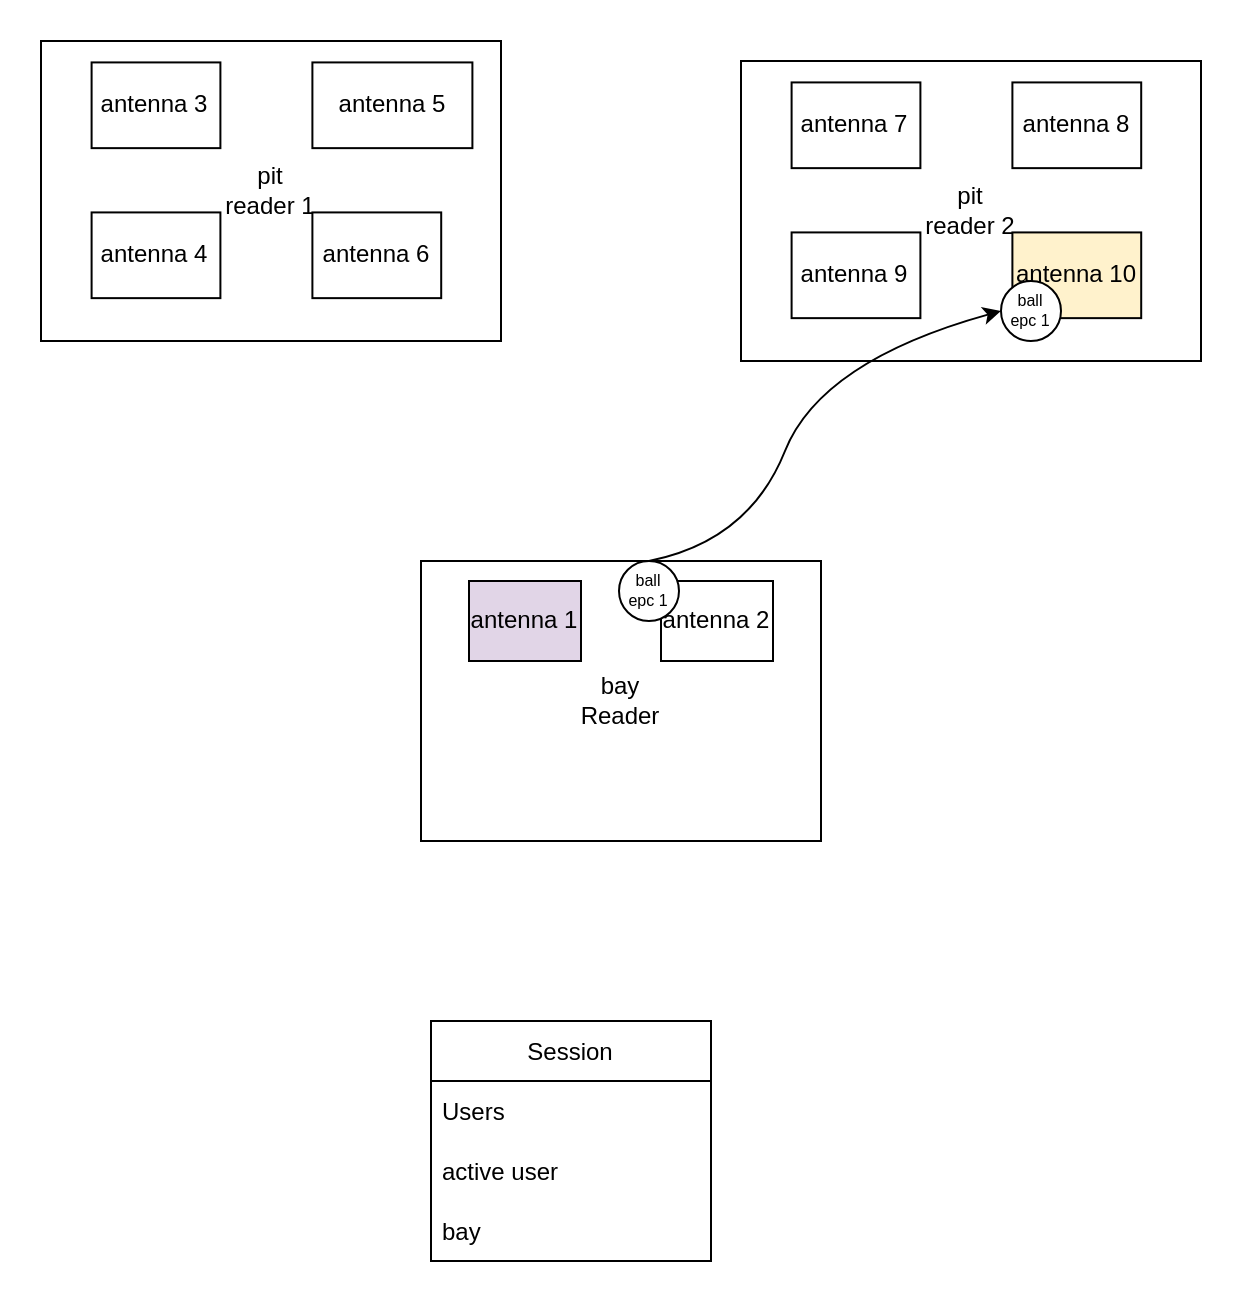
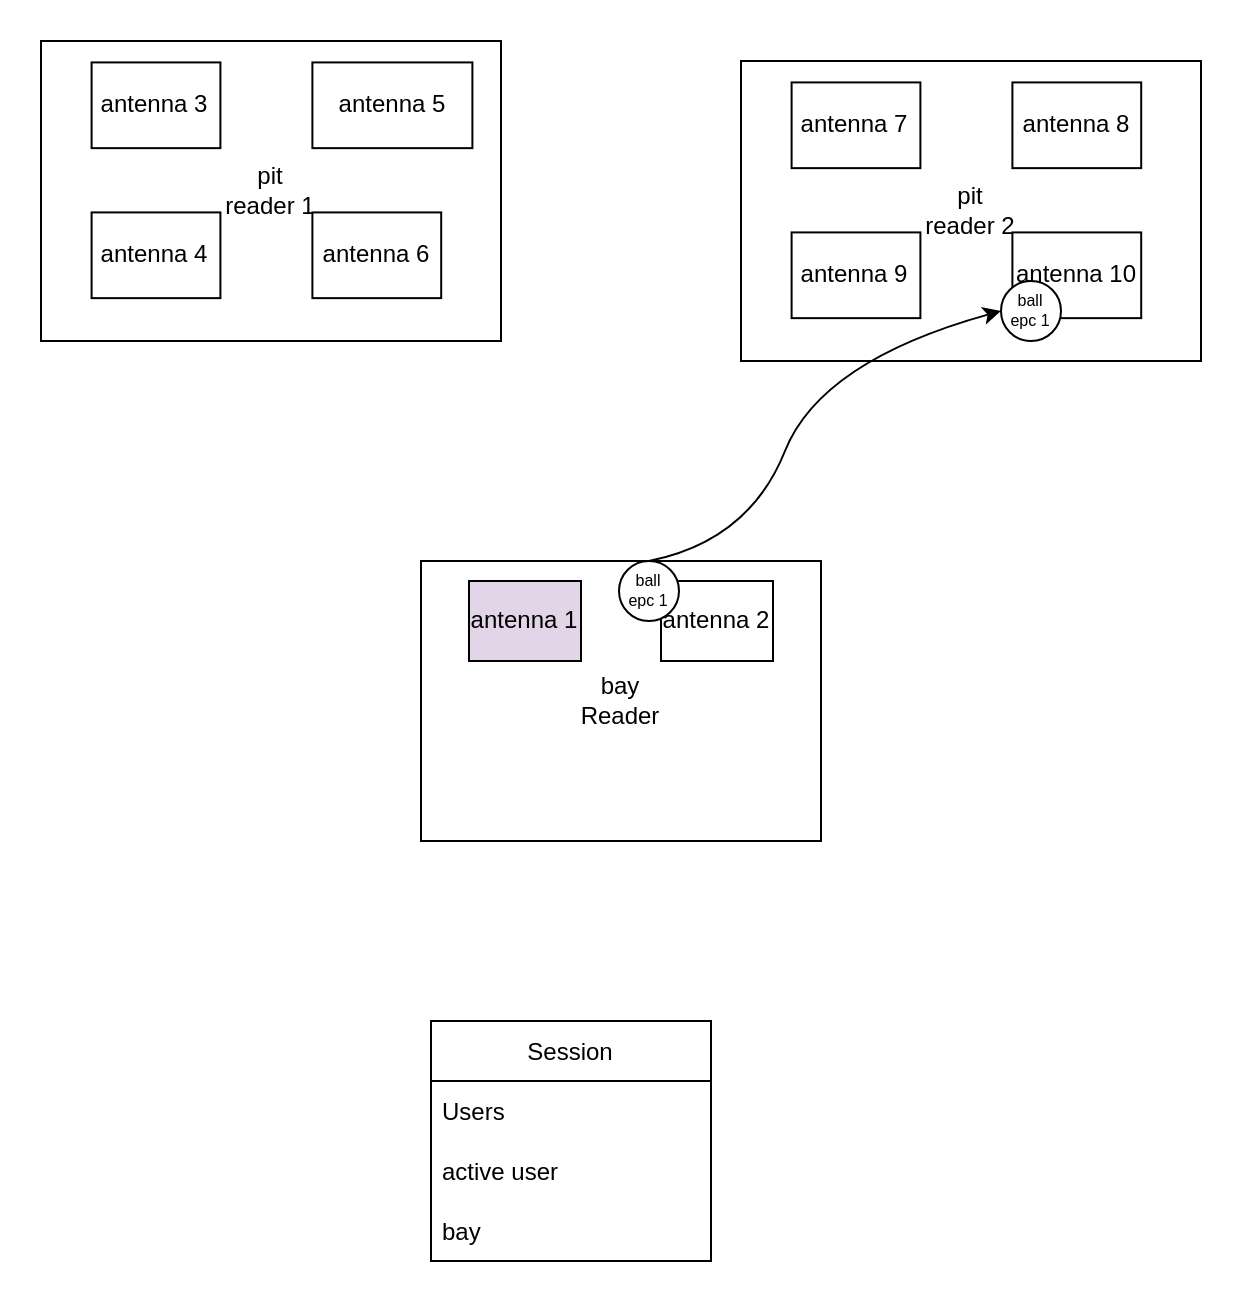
node "antenna 10": fillcolor #fff2cc -> #ffffff
